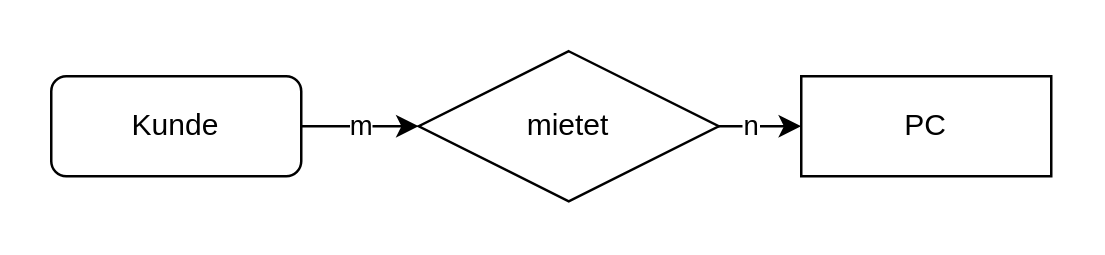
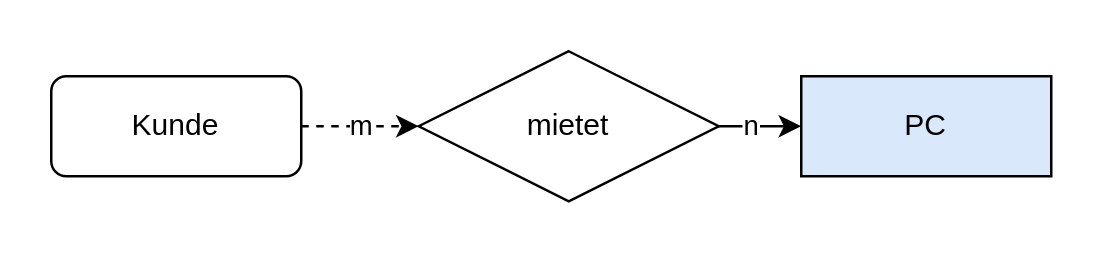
edge "Kunde" -> "mietet": style solid -> dashed
node "PC": fillcolor #ffffff -> #dae8fc
